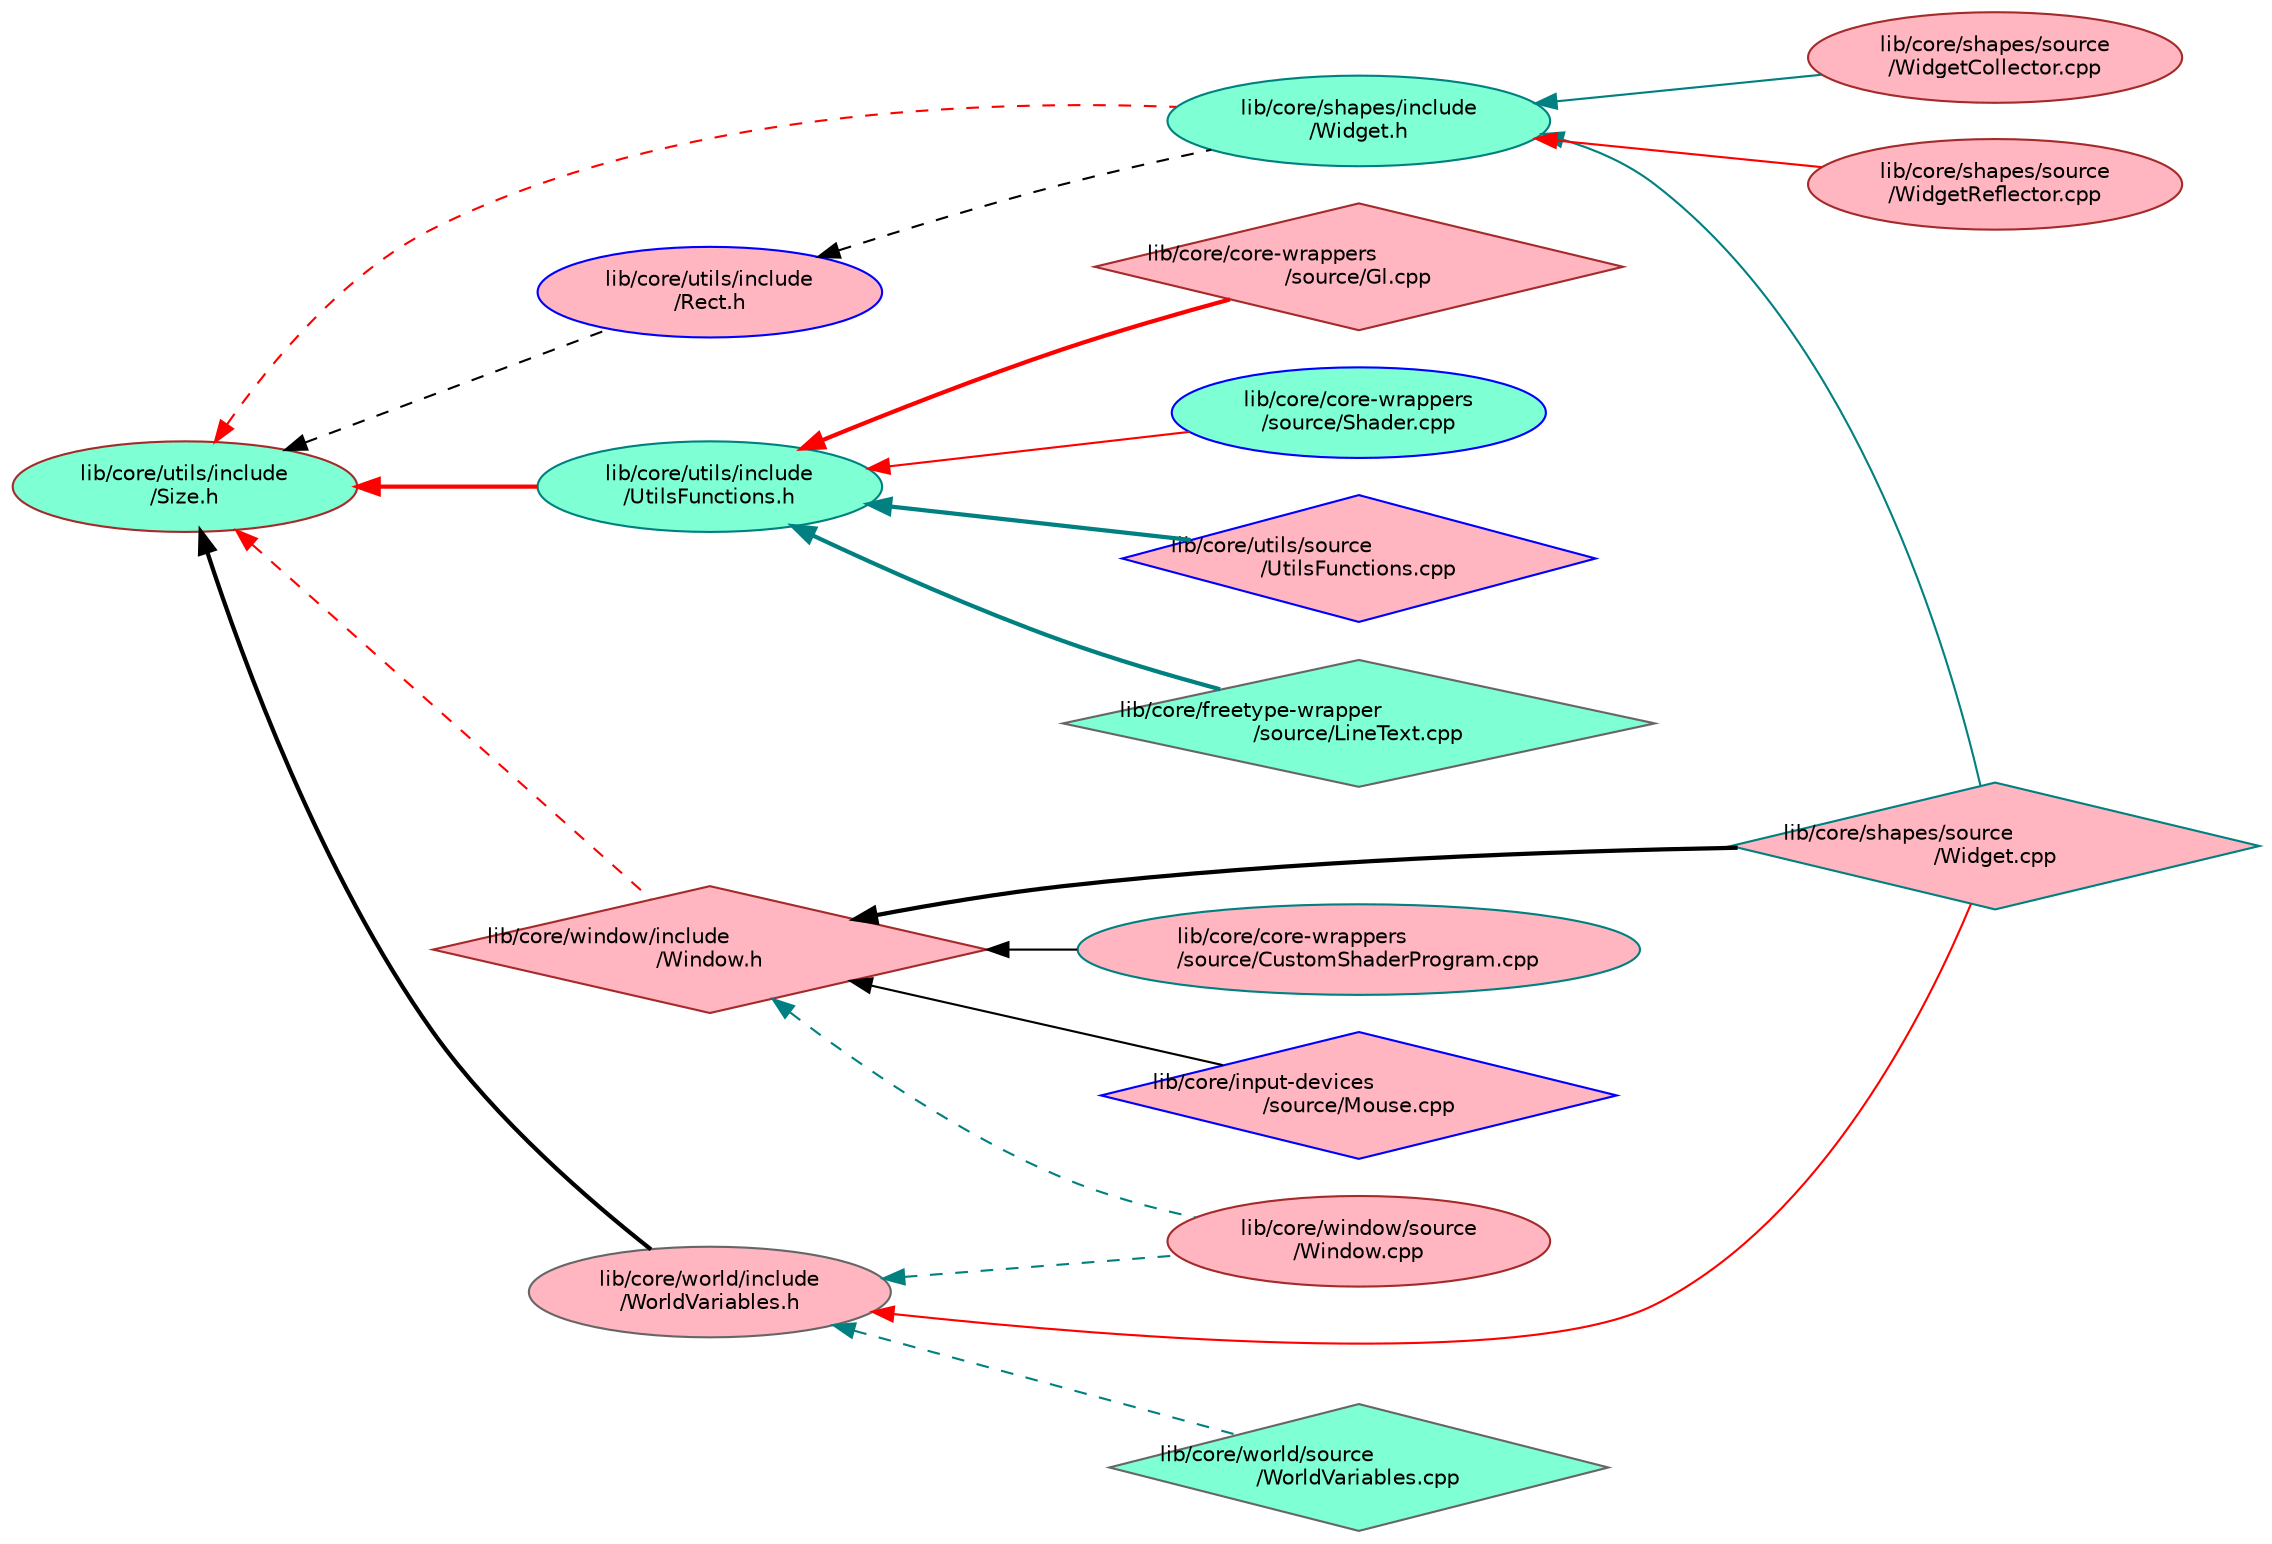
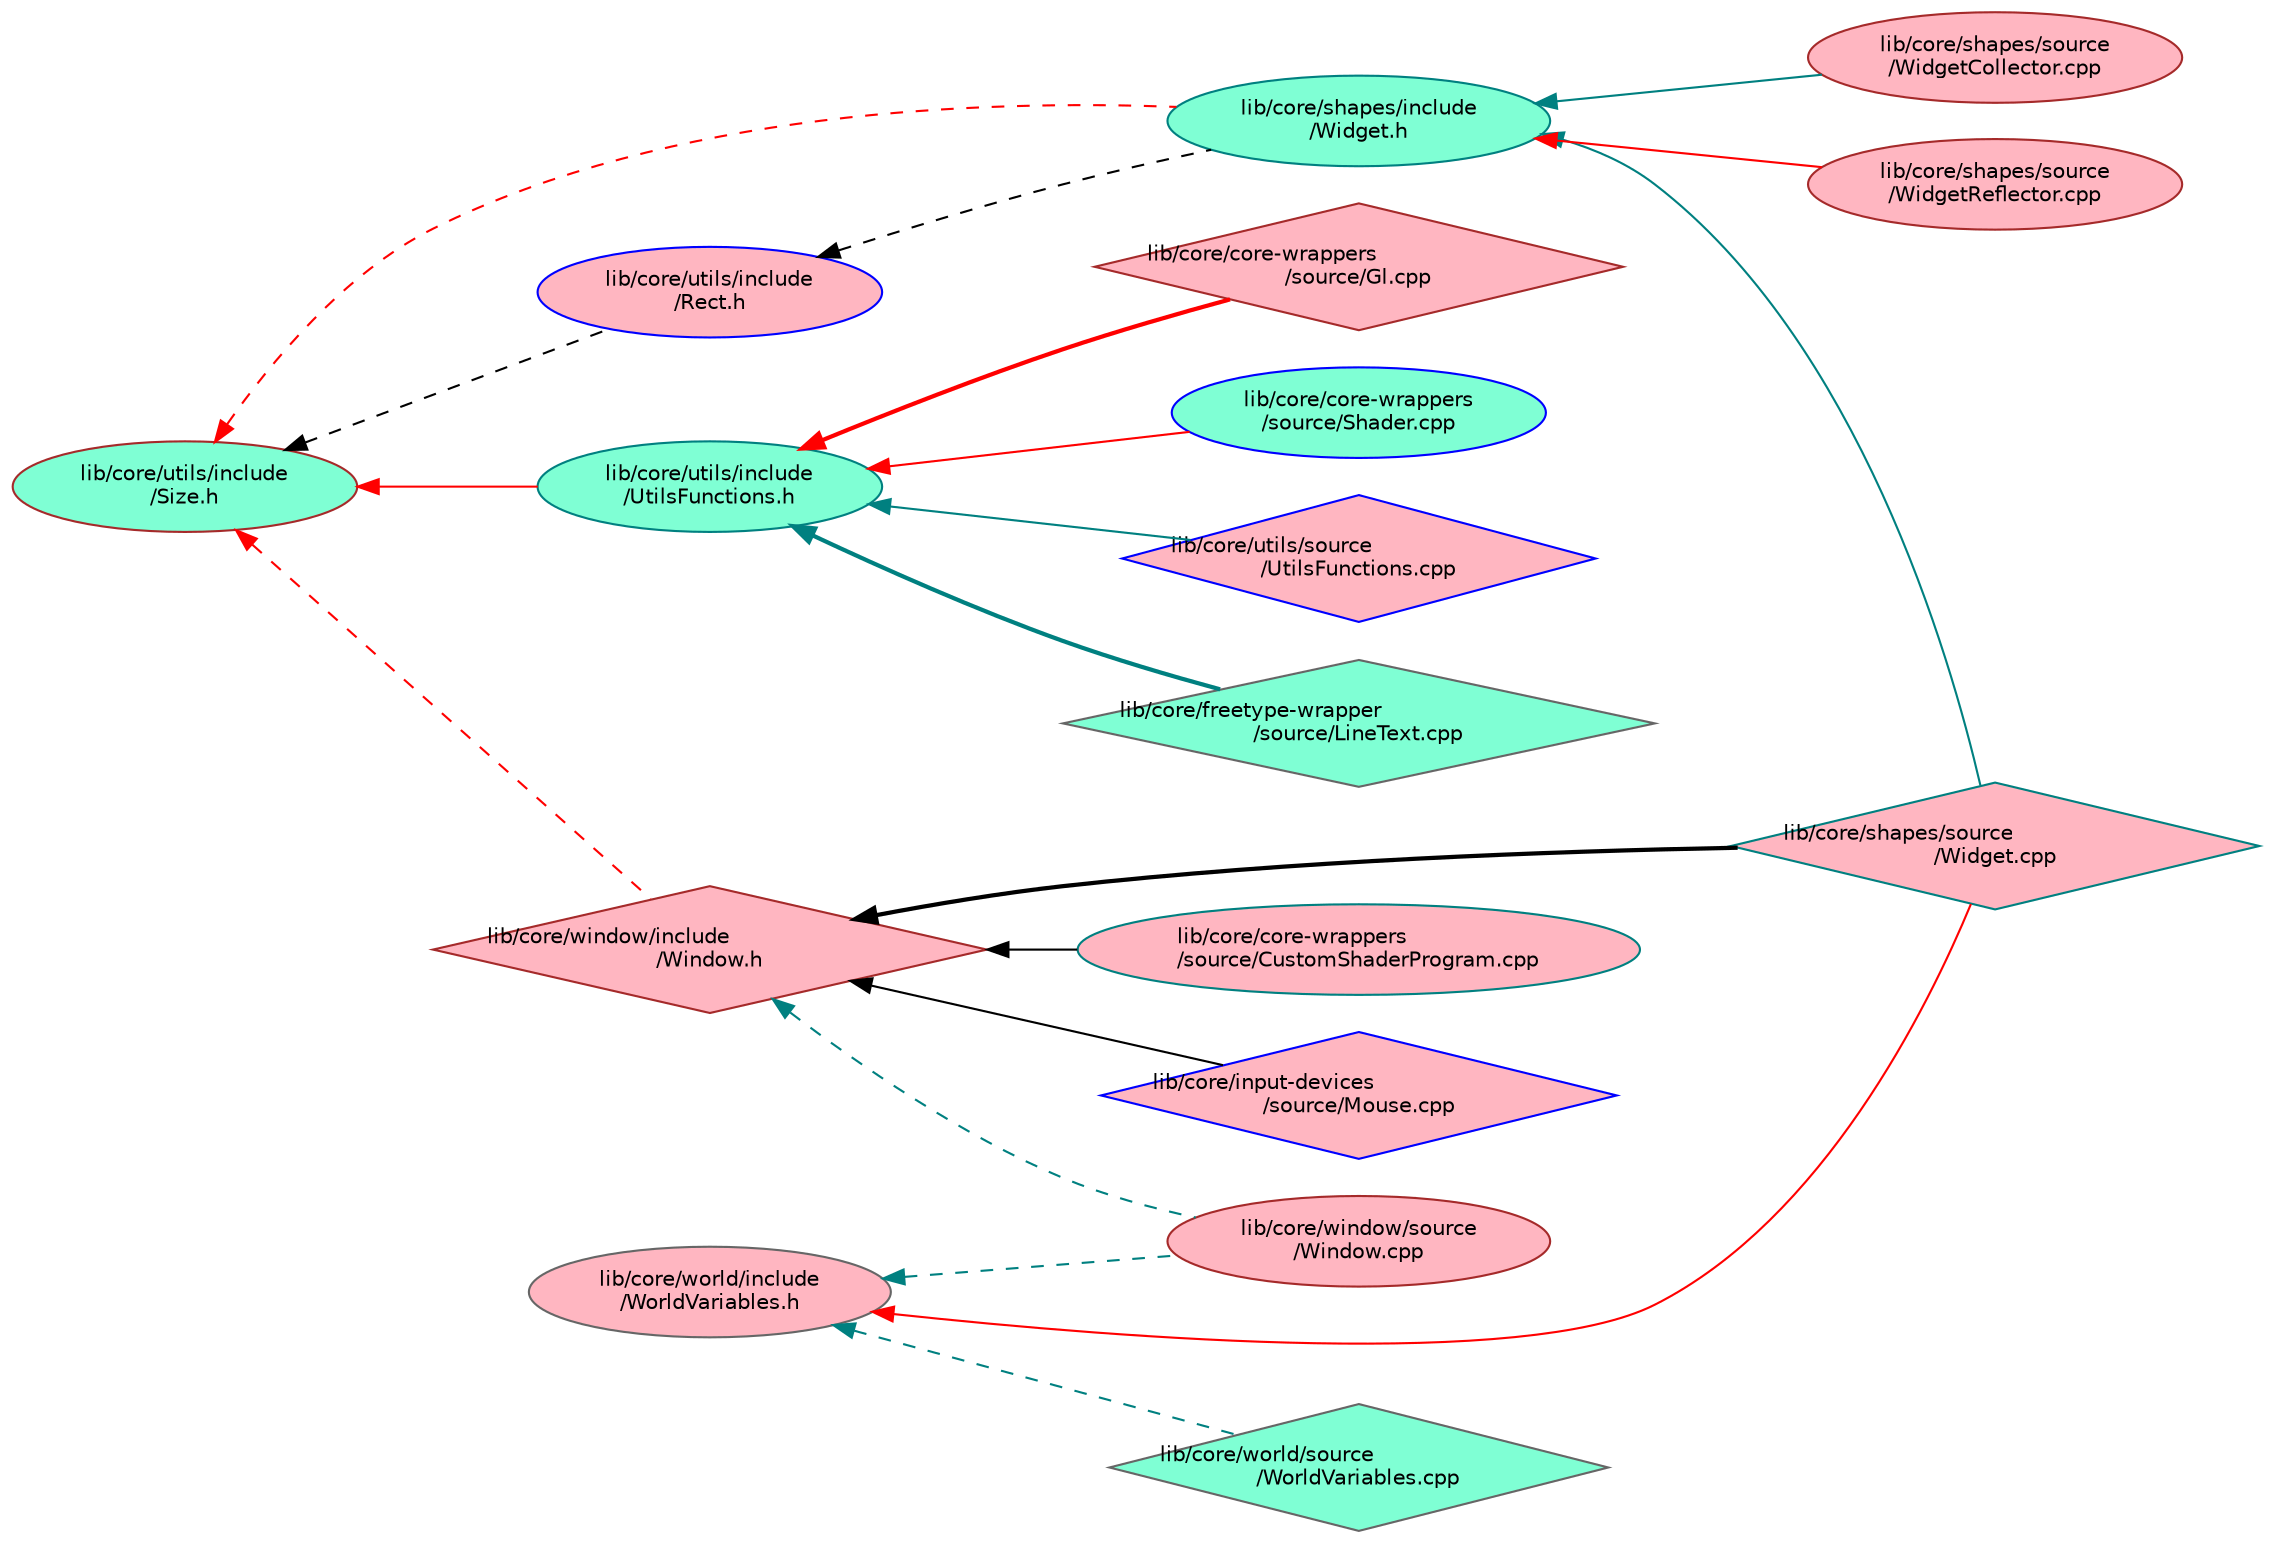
edge "lib/core/utils/include /UtilsFunctions.h" -> "lib/core/utils/include /Size.h": style bold -> solid
edge "lib/core/utils/source /UtilsFunctions.cpp" -> "lib/core/utils/include /UtilsFunctions.h": style bold -> solid
edge "lib/core/world/include /WorldVariables.h" -> "lib/core/utils/include /Size.h": removed
